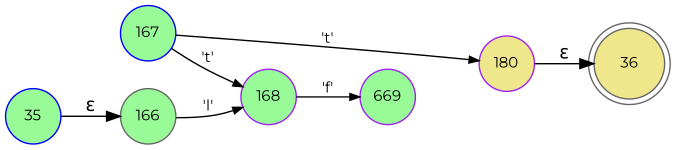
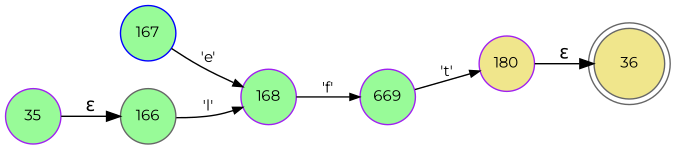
edge "167" -> "180": now "669" -> "180"
edge "167" -> "168": label "'t'" -> "'e'"
node "35": color blue -> purple
